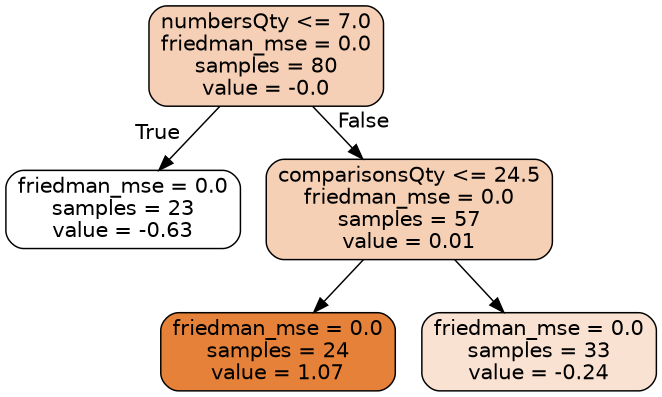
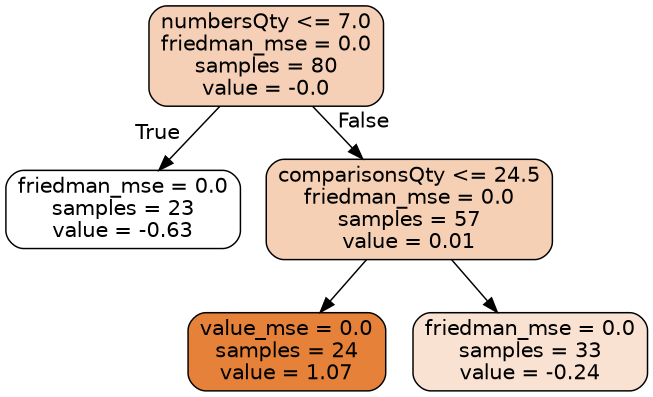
node "friedman_mse = 0.0 samples = 24 value = 1.07": label "friedman_mse = 0.0 samples = 24 value = 1.07" -> "value_mse = 0.0 samples = 24 value = 1.07"
